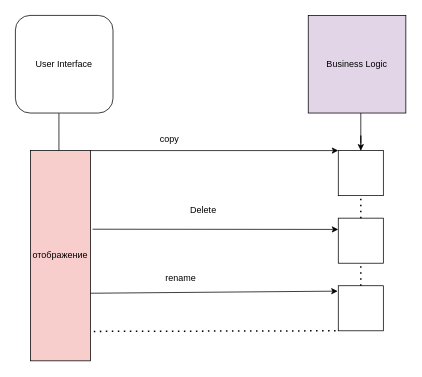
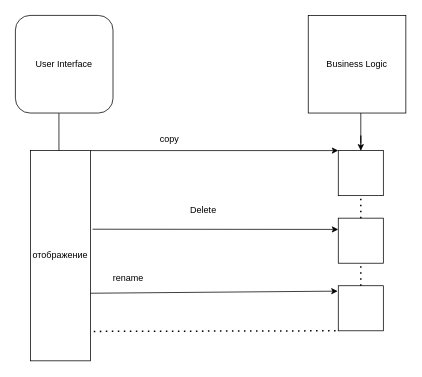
node "Business Logic": fillcolor #e1d5e7 -> #ffffff
node "отображение": fillcolor #f8cecc -> #ffffff
node "rename": moved (180, 278) -> (128, 278)
